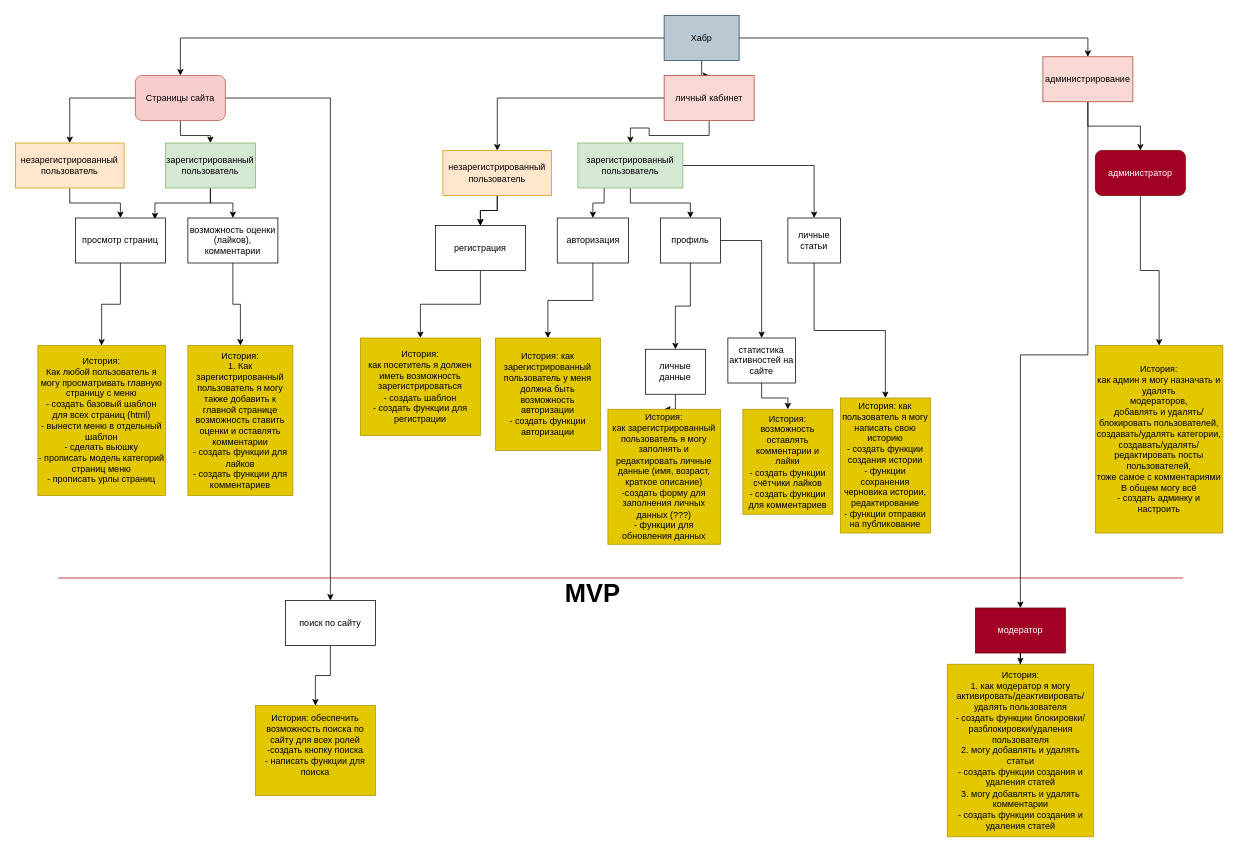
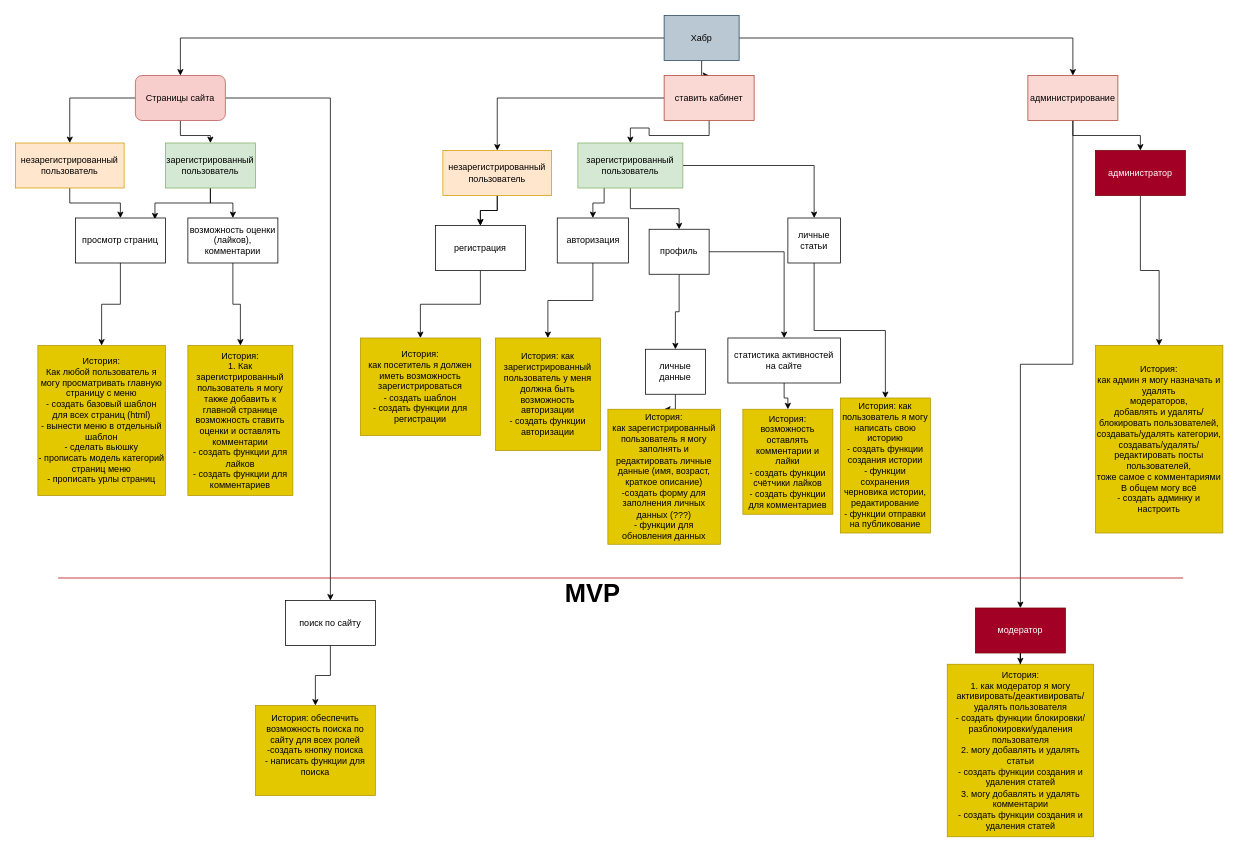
node "администрирование": moved (1088, 79) -> (1073, 98)
node "личный кабинет": label "личный кабинет" -> "ставить кабинет"
node "администратор": shape rounded rectangle -> rectangle
node "профиль": moved (690, 240) -> (679, 252)
node "статистика активностей на сайте": size 68x45 -> 113x45
